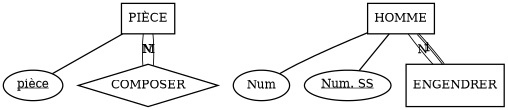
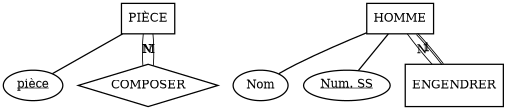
node "Num": label "Num" -> "Nom"
